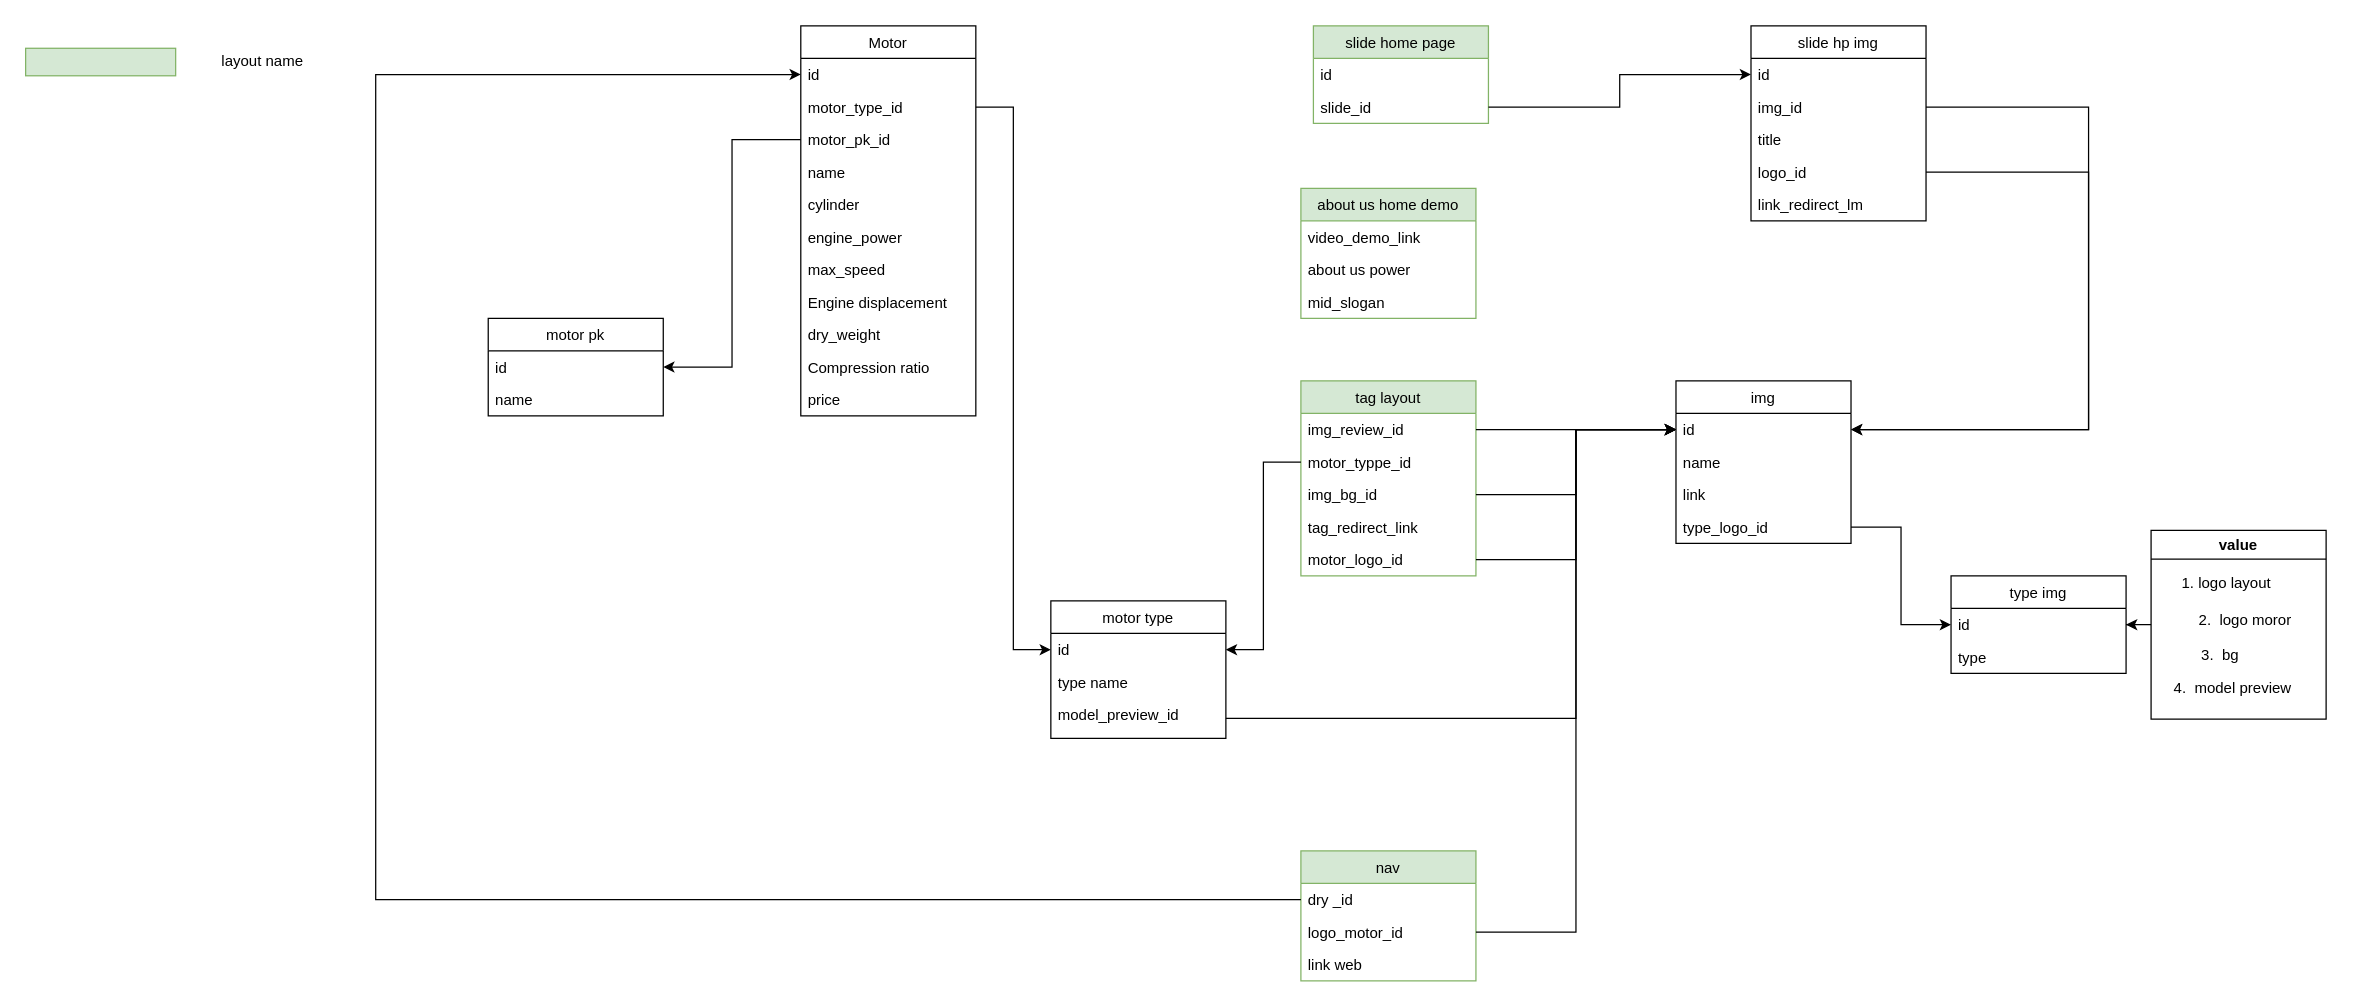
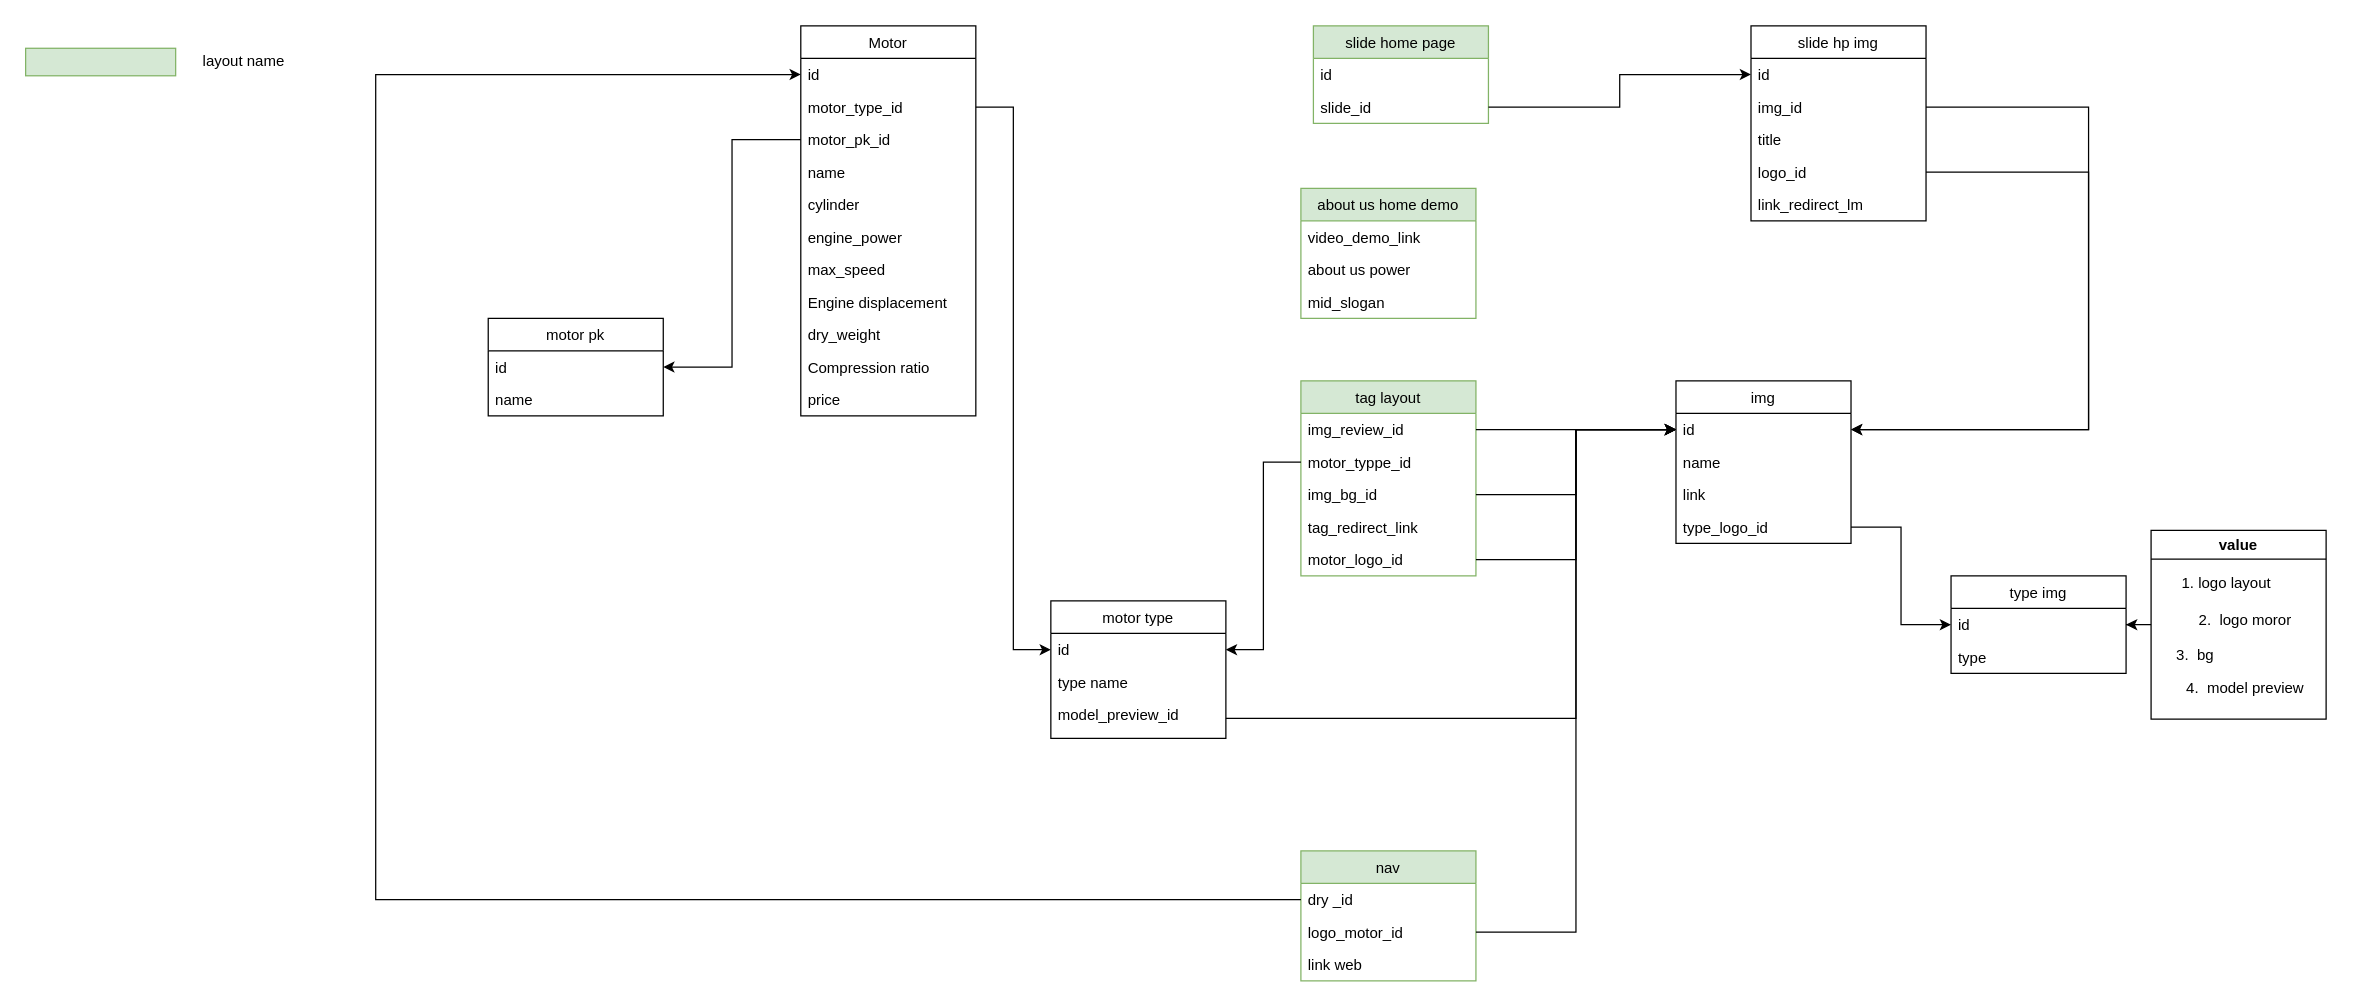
node "layout name": moved (288, 62) -> (269, 62)
node "3. bg": moved (2219, 655) -> (2194, 655)
node "4. model preview": moved (2232, 688) -> (2244, 688)
